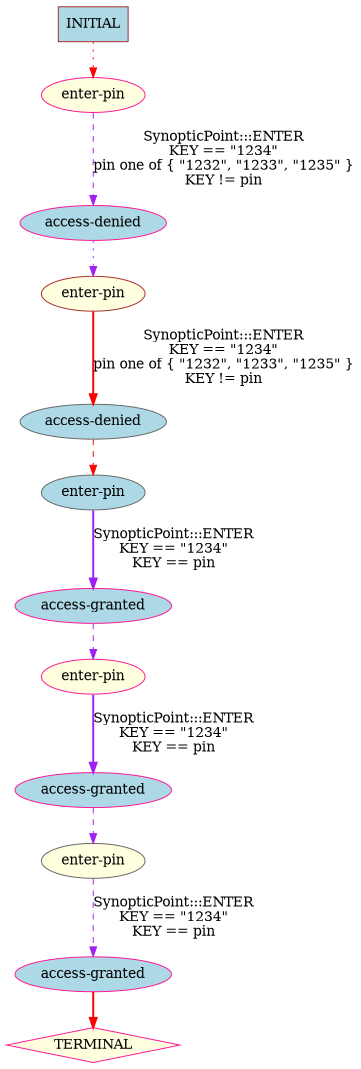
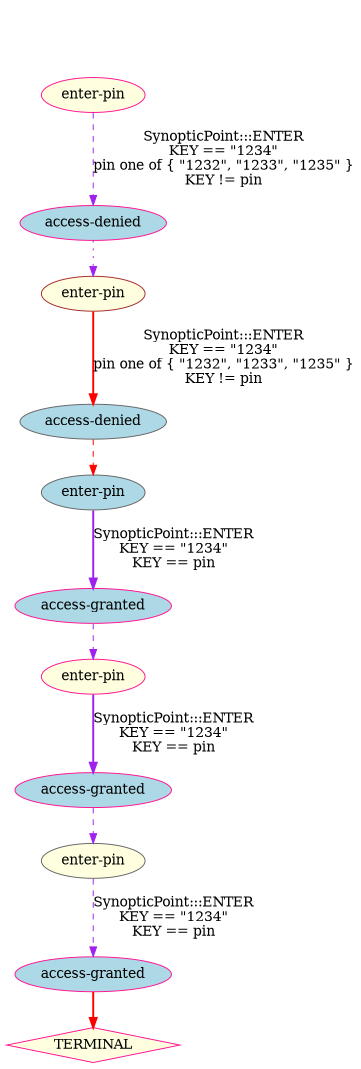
node "INITIAL": removed
